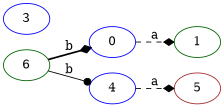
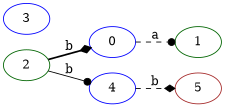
edge "0" -> "1": arrowhead diamond -> dot
node "6": label "6" -> "2"
edge "4" -> "5": label "a" -> "b"
